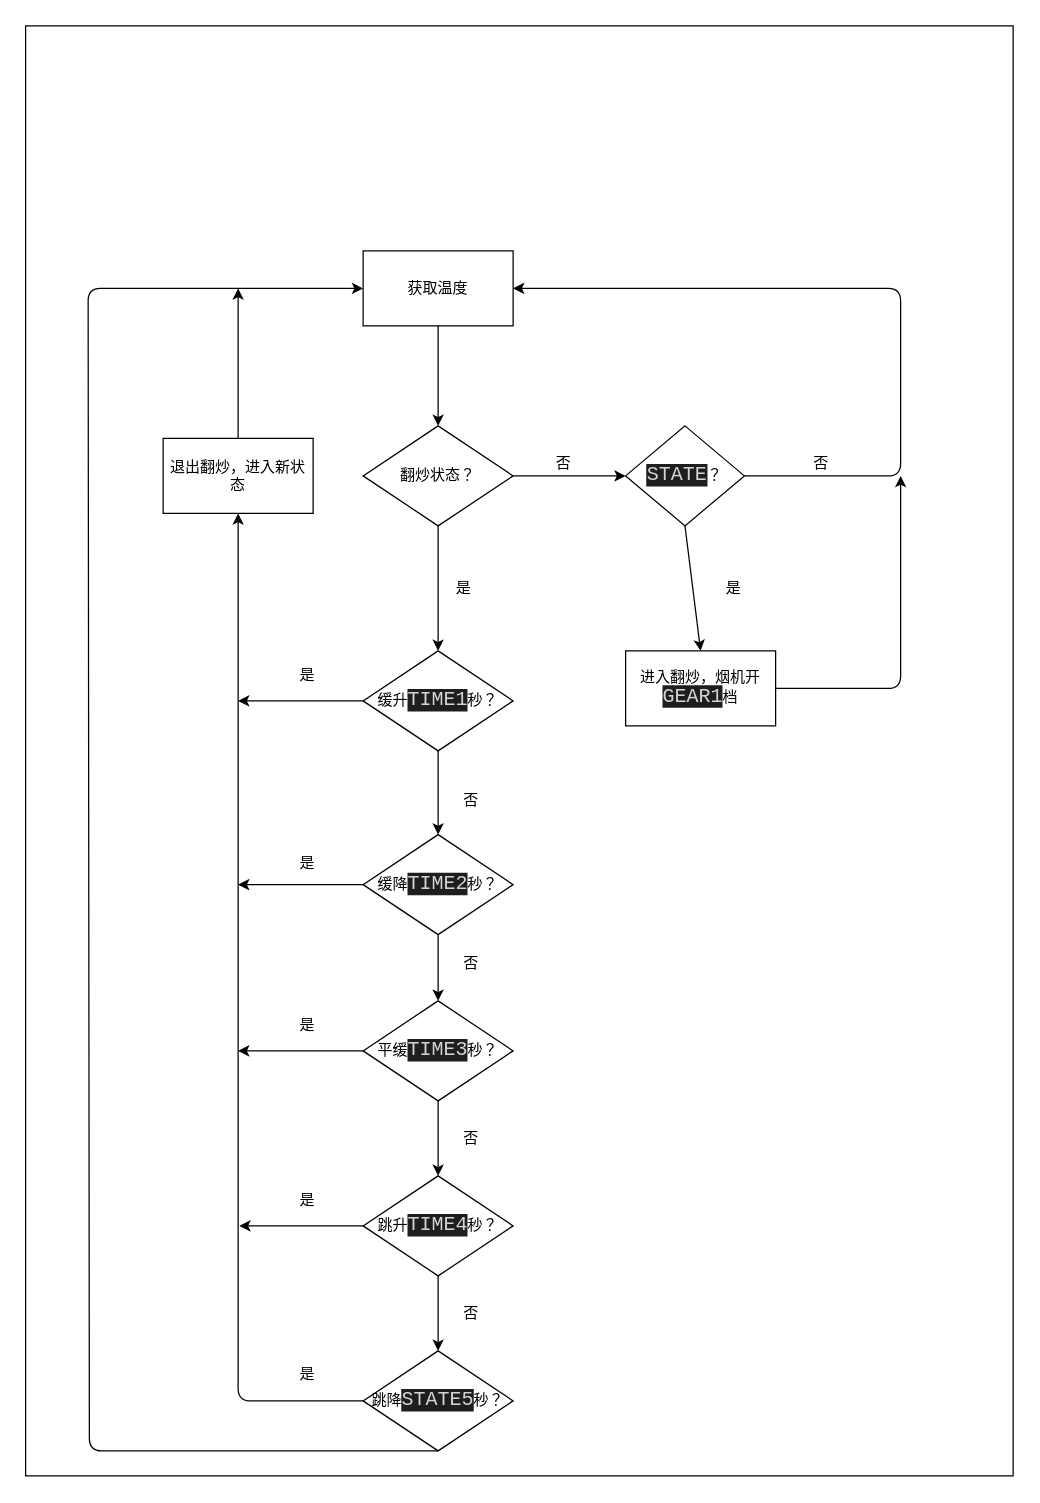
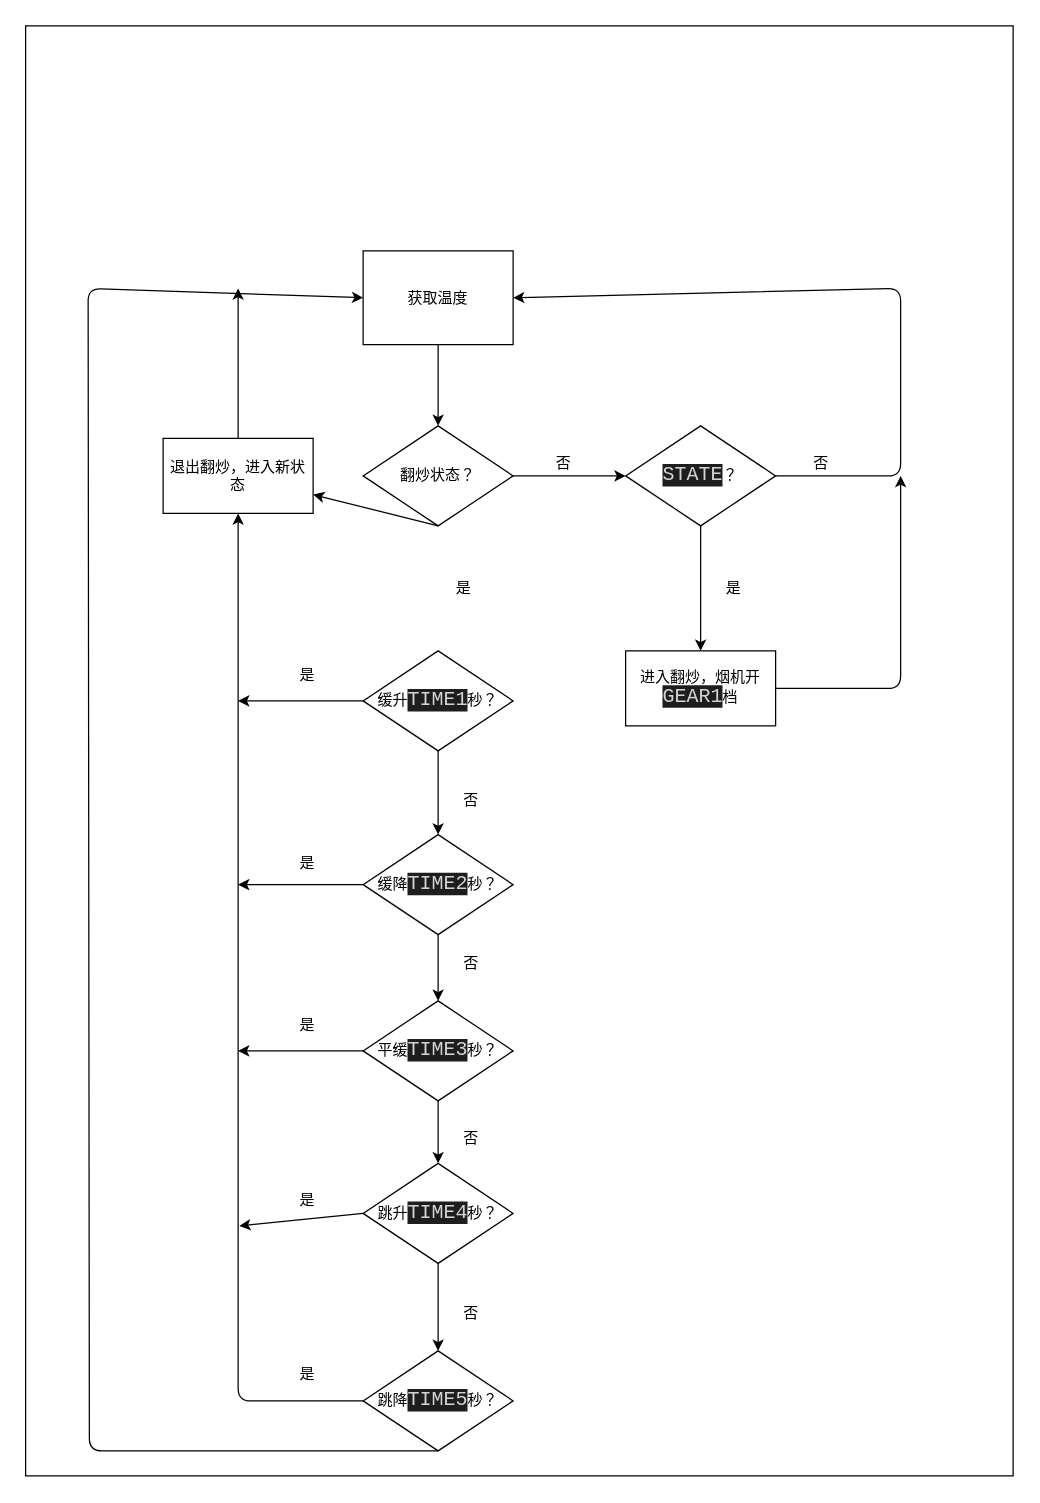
node "获取温度": size 150x75 -> 150x94
node "STATE？": size 119x100 -> 150x100
edge "翻炒状态？" -> "缓升TIME1秒？": now "翻炒状态？" -> "退出翻炒，进入新状态"
node "跳升TIME4秒？": moved (438, 1226) -> (438, 1213)
node "跳降STATE5秒？": label "跳降STATE5秒？" -> "跳降TIME5秒？"
